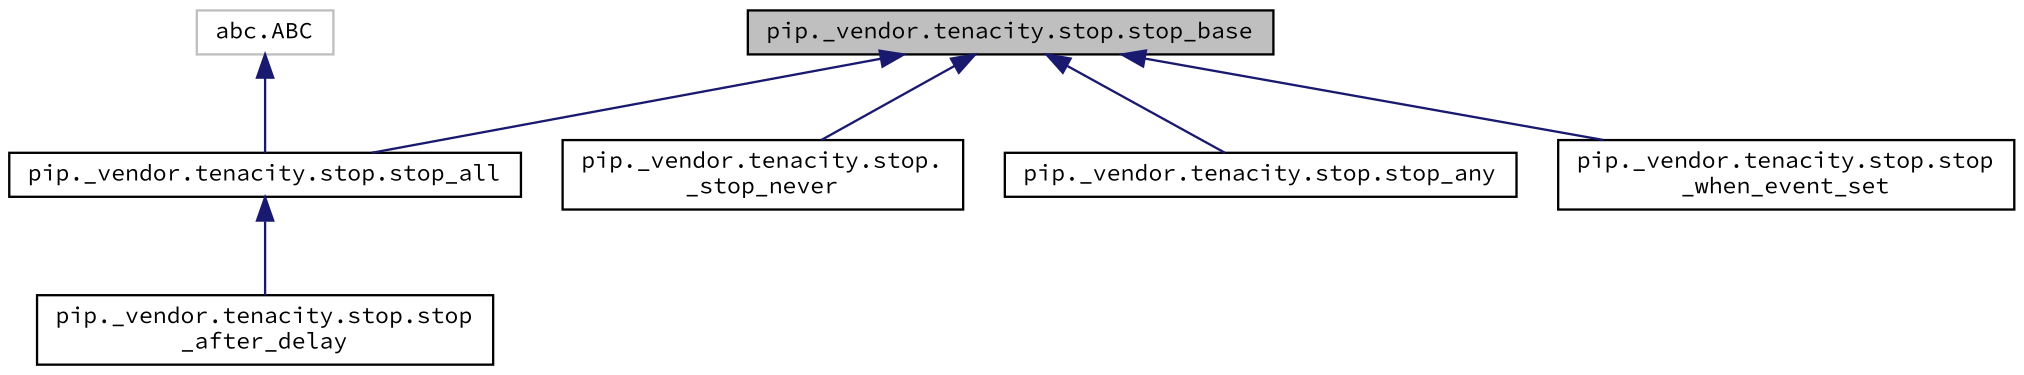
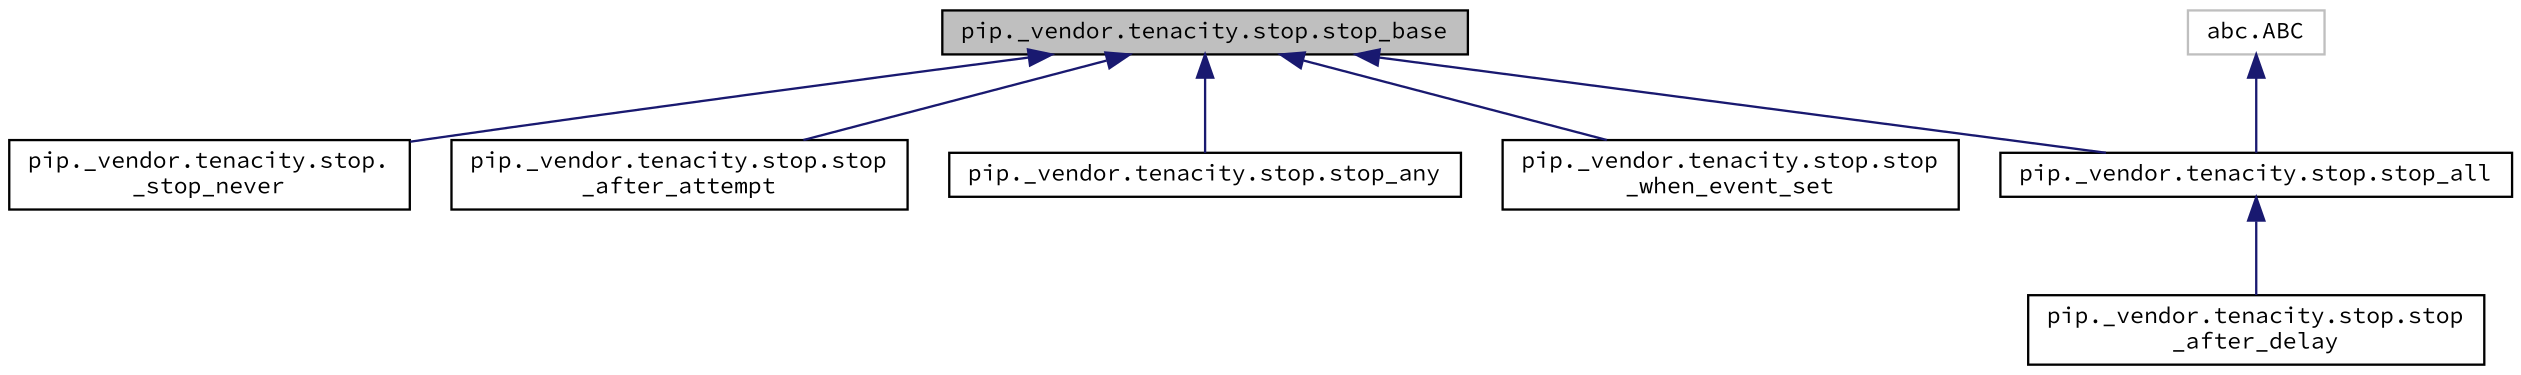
node "pip._vendor.tenacity.stop.stop _after_attempt": added
